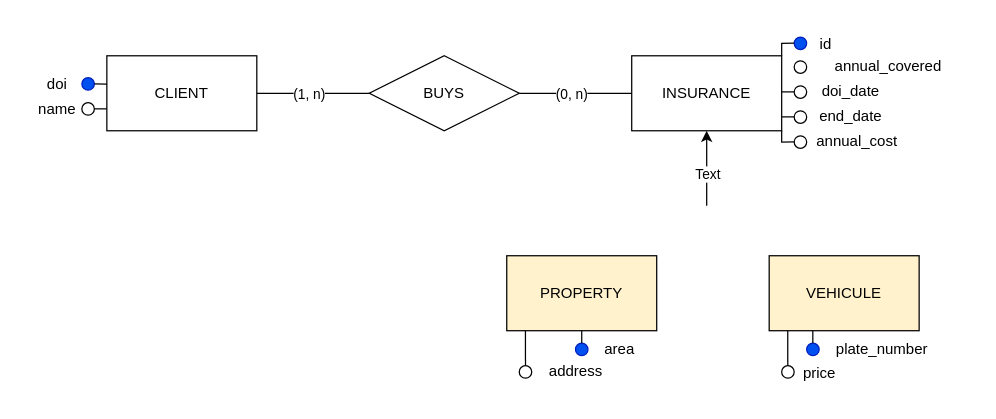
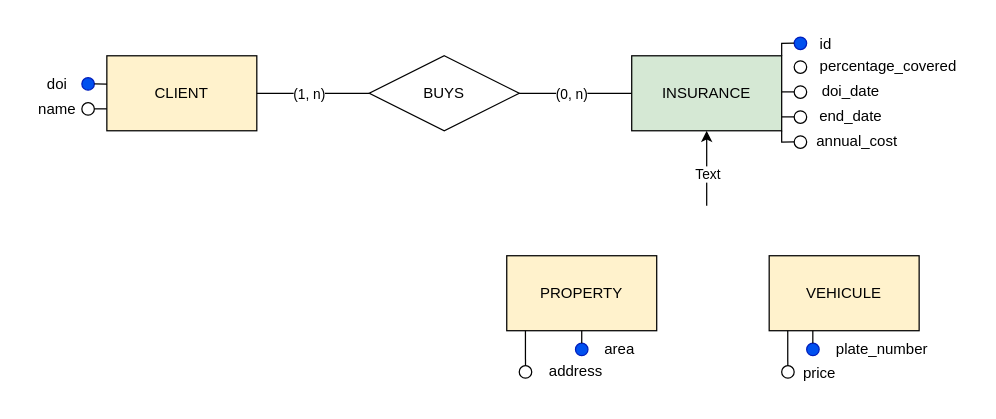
node "annual_covered": label "annual_covered" -> "percentage_covered"
node "CLIENT": fillcolor #ffffff -> #fff2cc
node "INSURANCE": fillcolor #ffffff -> #d5e8d4
